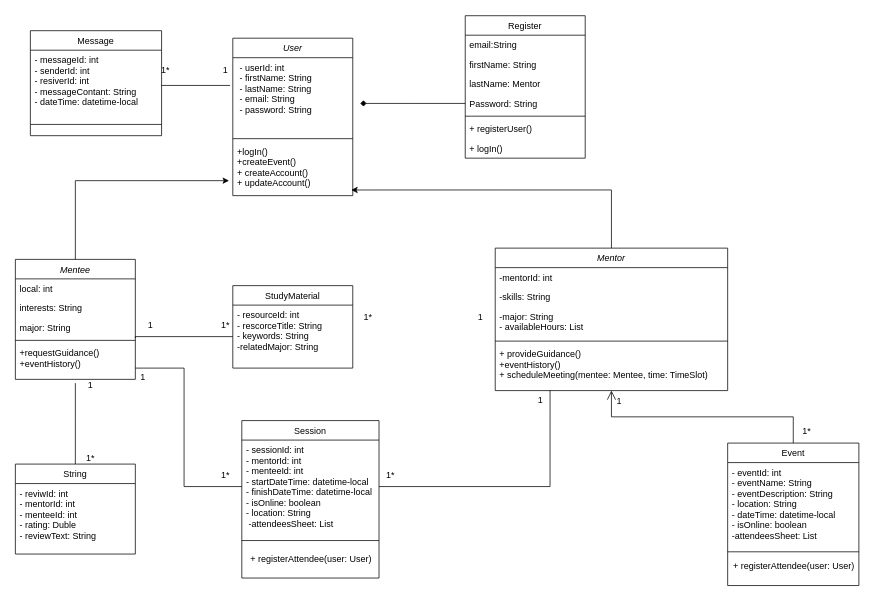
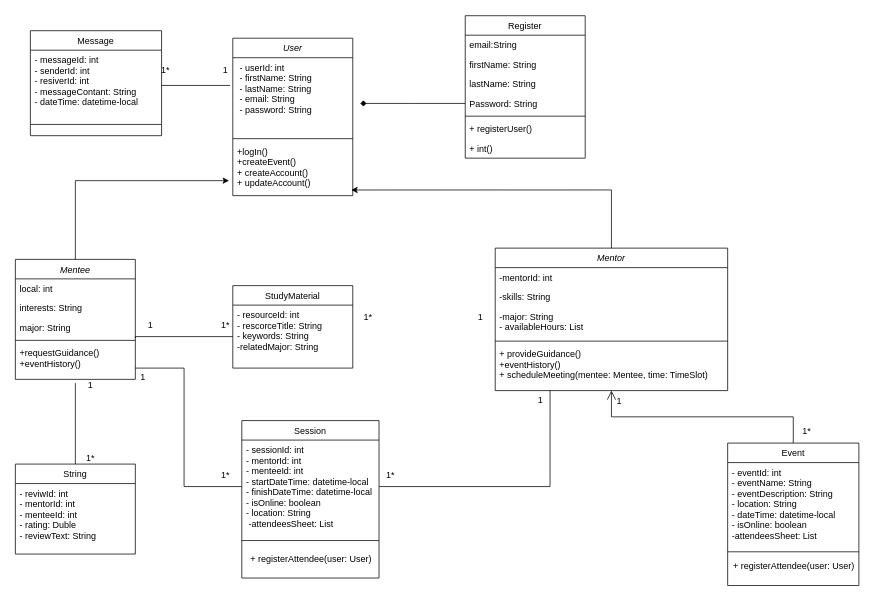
node "lastName: Mentor": label "lastName: Mentor" -> "lastName: String"
node "+ logIn()": label "+ logIn()" -> "+ int()"
